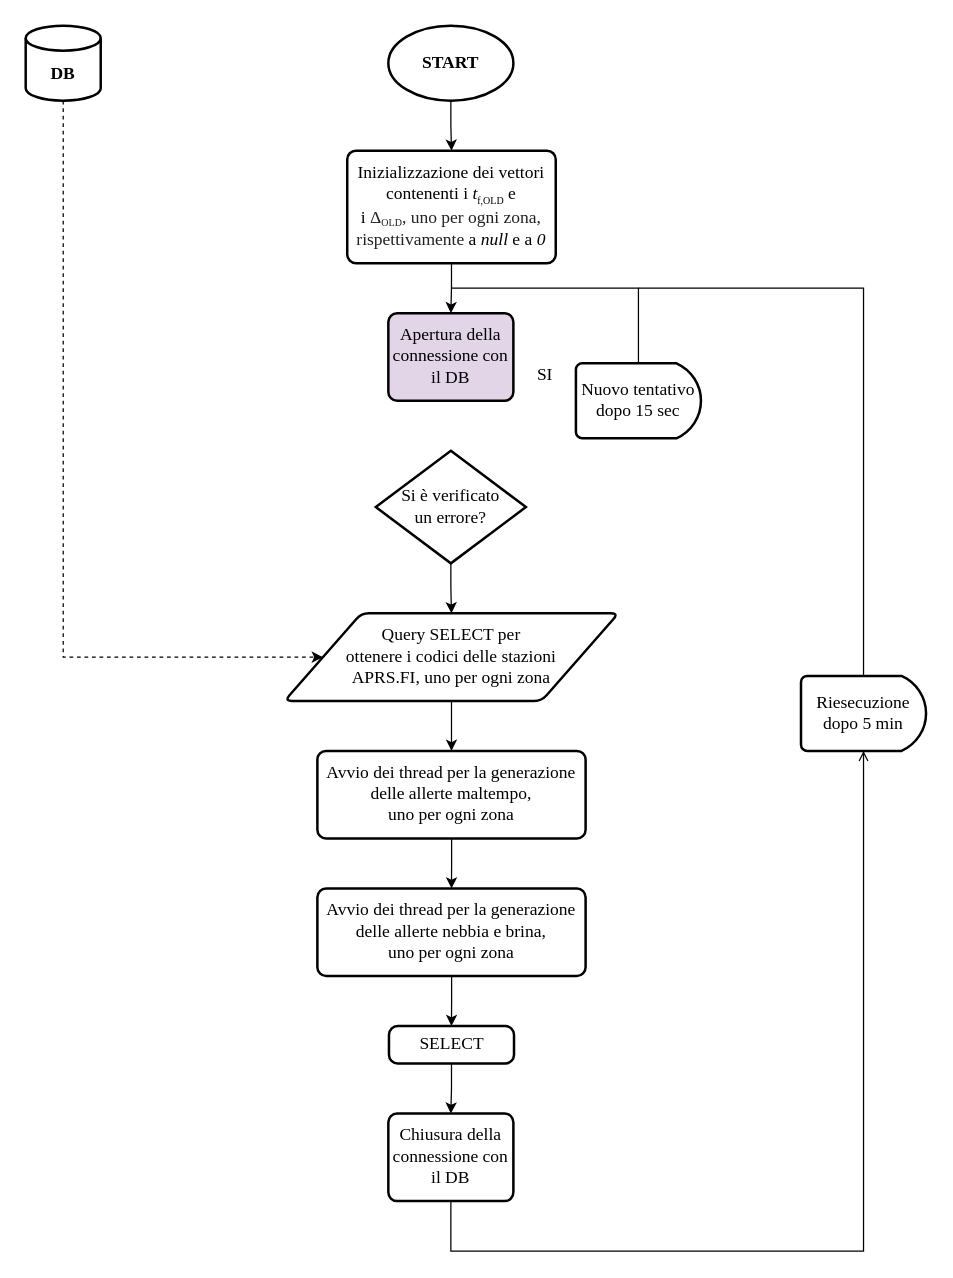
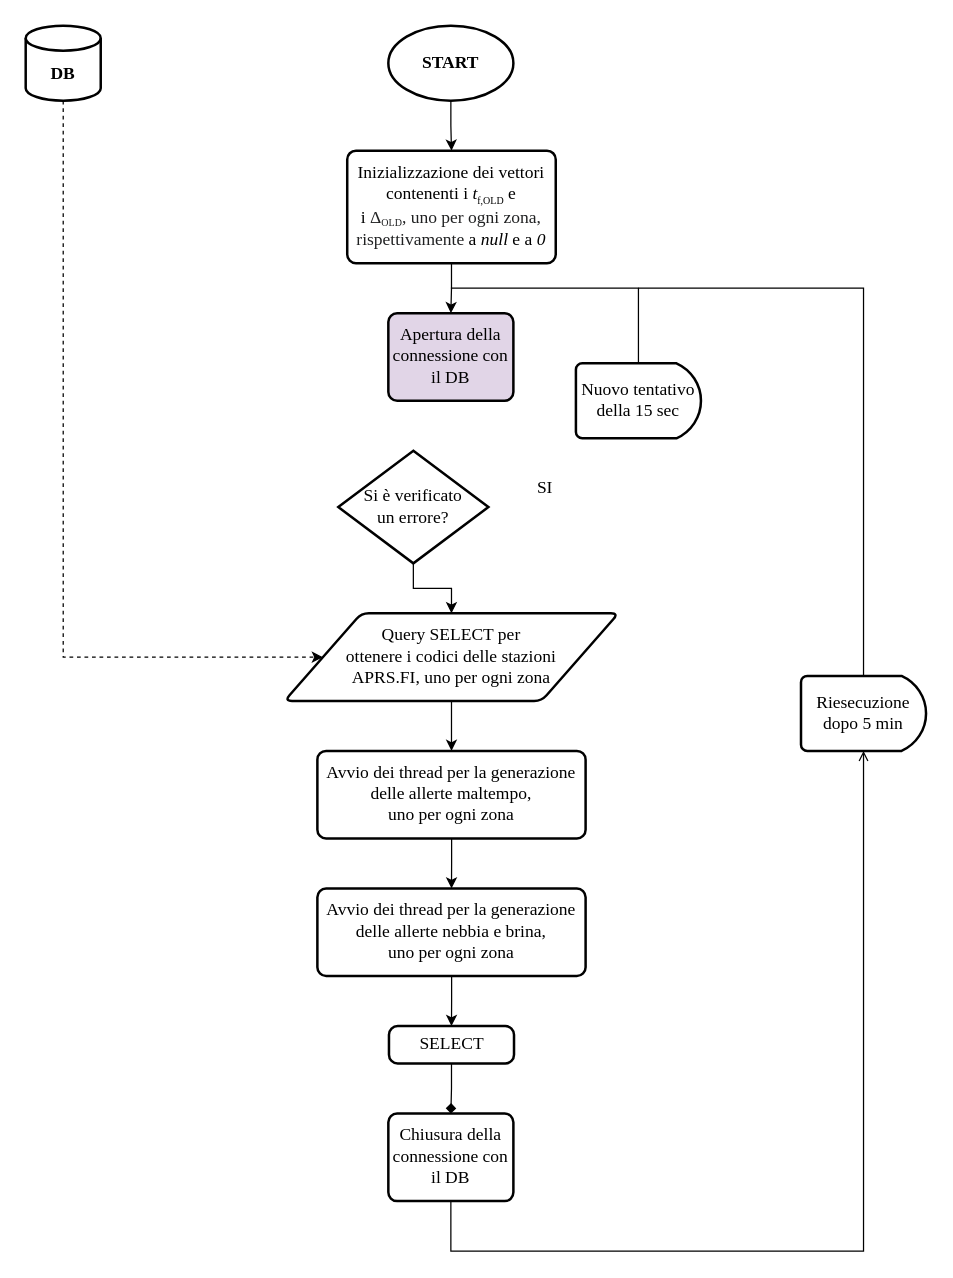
node "SI": moved (544, 376) -> (544, 488)
node "Nuovo tentativo dopo 15 sec": label "Nuovo tentativo dopo 15 sec" -> "Nuovo tentativo della 15 sec"
node "Si è verificato un errore?": moved (451, 507) -> (413, 507)
edge "SELECT" -> "Chiusura della connessione con il DB": arrowhead classic -> diamond
